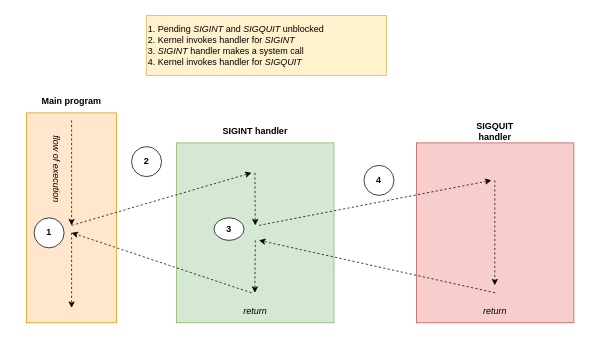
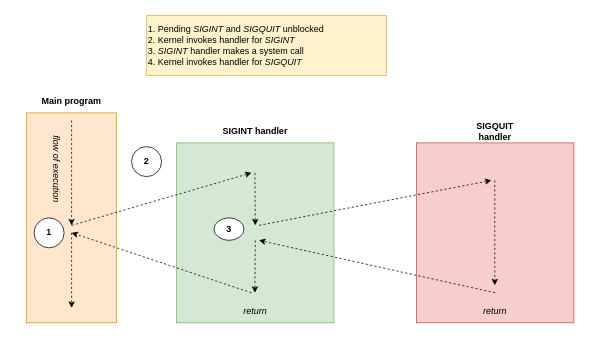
node "4": removed
